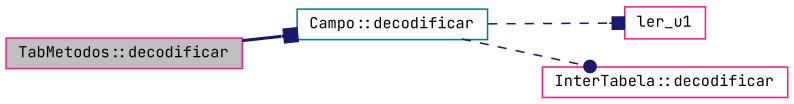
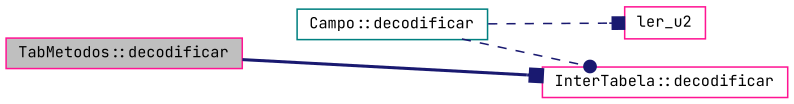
node "ler_u1": label "ler_u1" -> "ler_u2"
edge "TabMetodos::decodificar" -> "Campo::decodificar": now "TabMetodos::decodificar" -> "InterTabela::decodificar"
